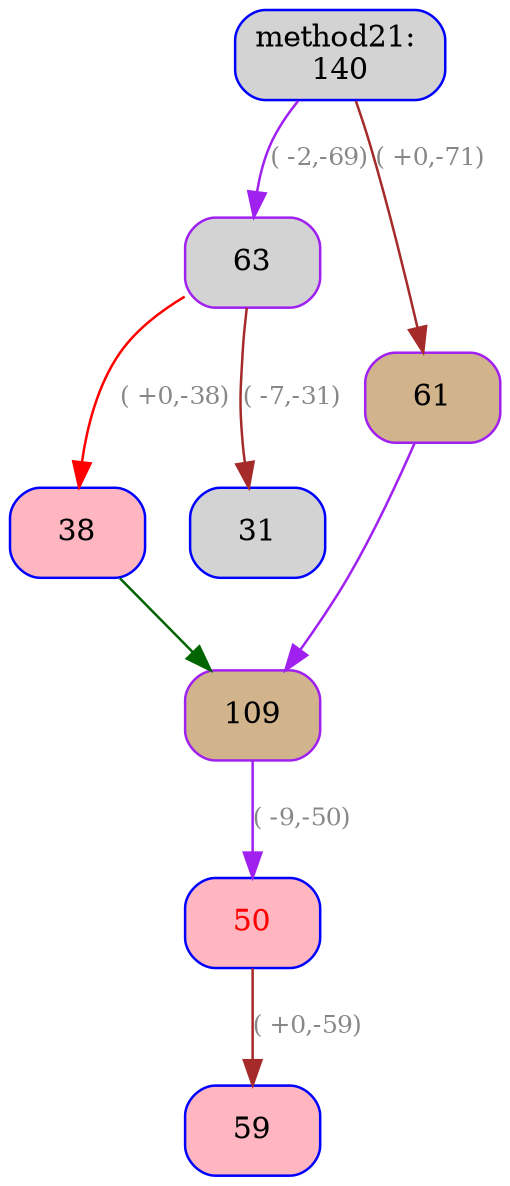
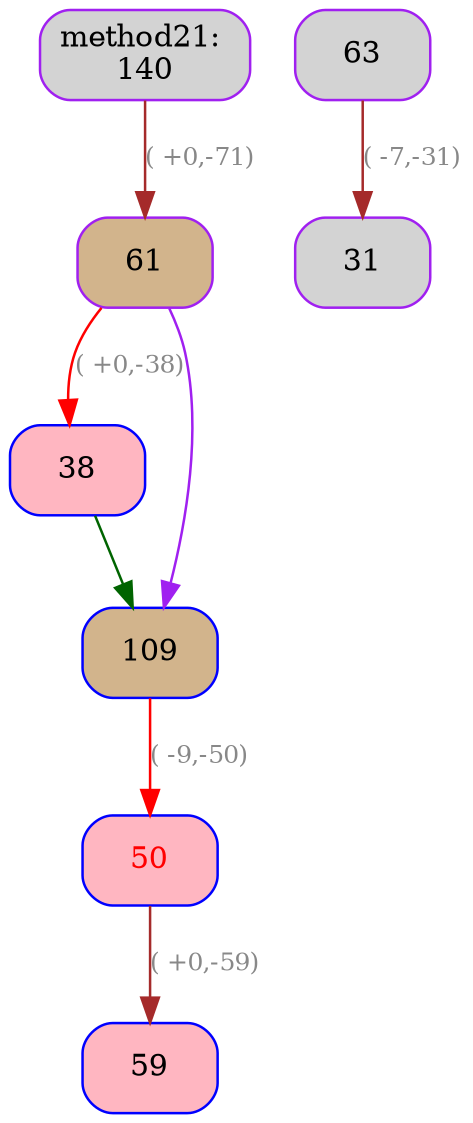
node "method21: 140": color blue -> purple
edge "method21: 140" -> "63": removed, label "( -2,-69)"
edge "63" -> "38": now "61" -> "38"
node "31": color blue -> purple
node "109": color purple -> blue
edge "109" -> "50": color purple -> red
